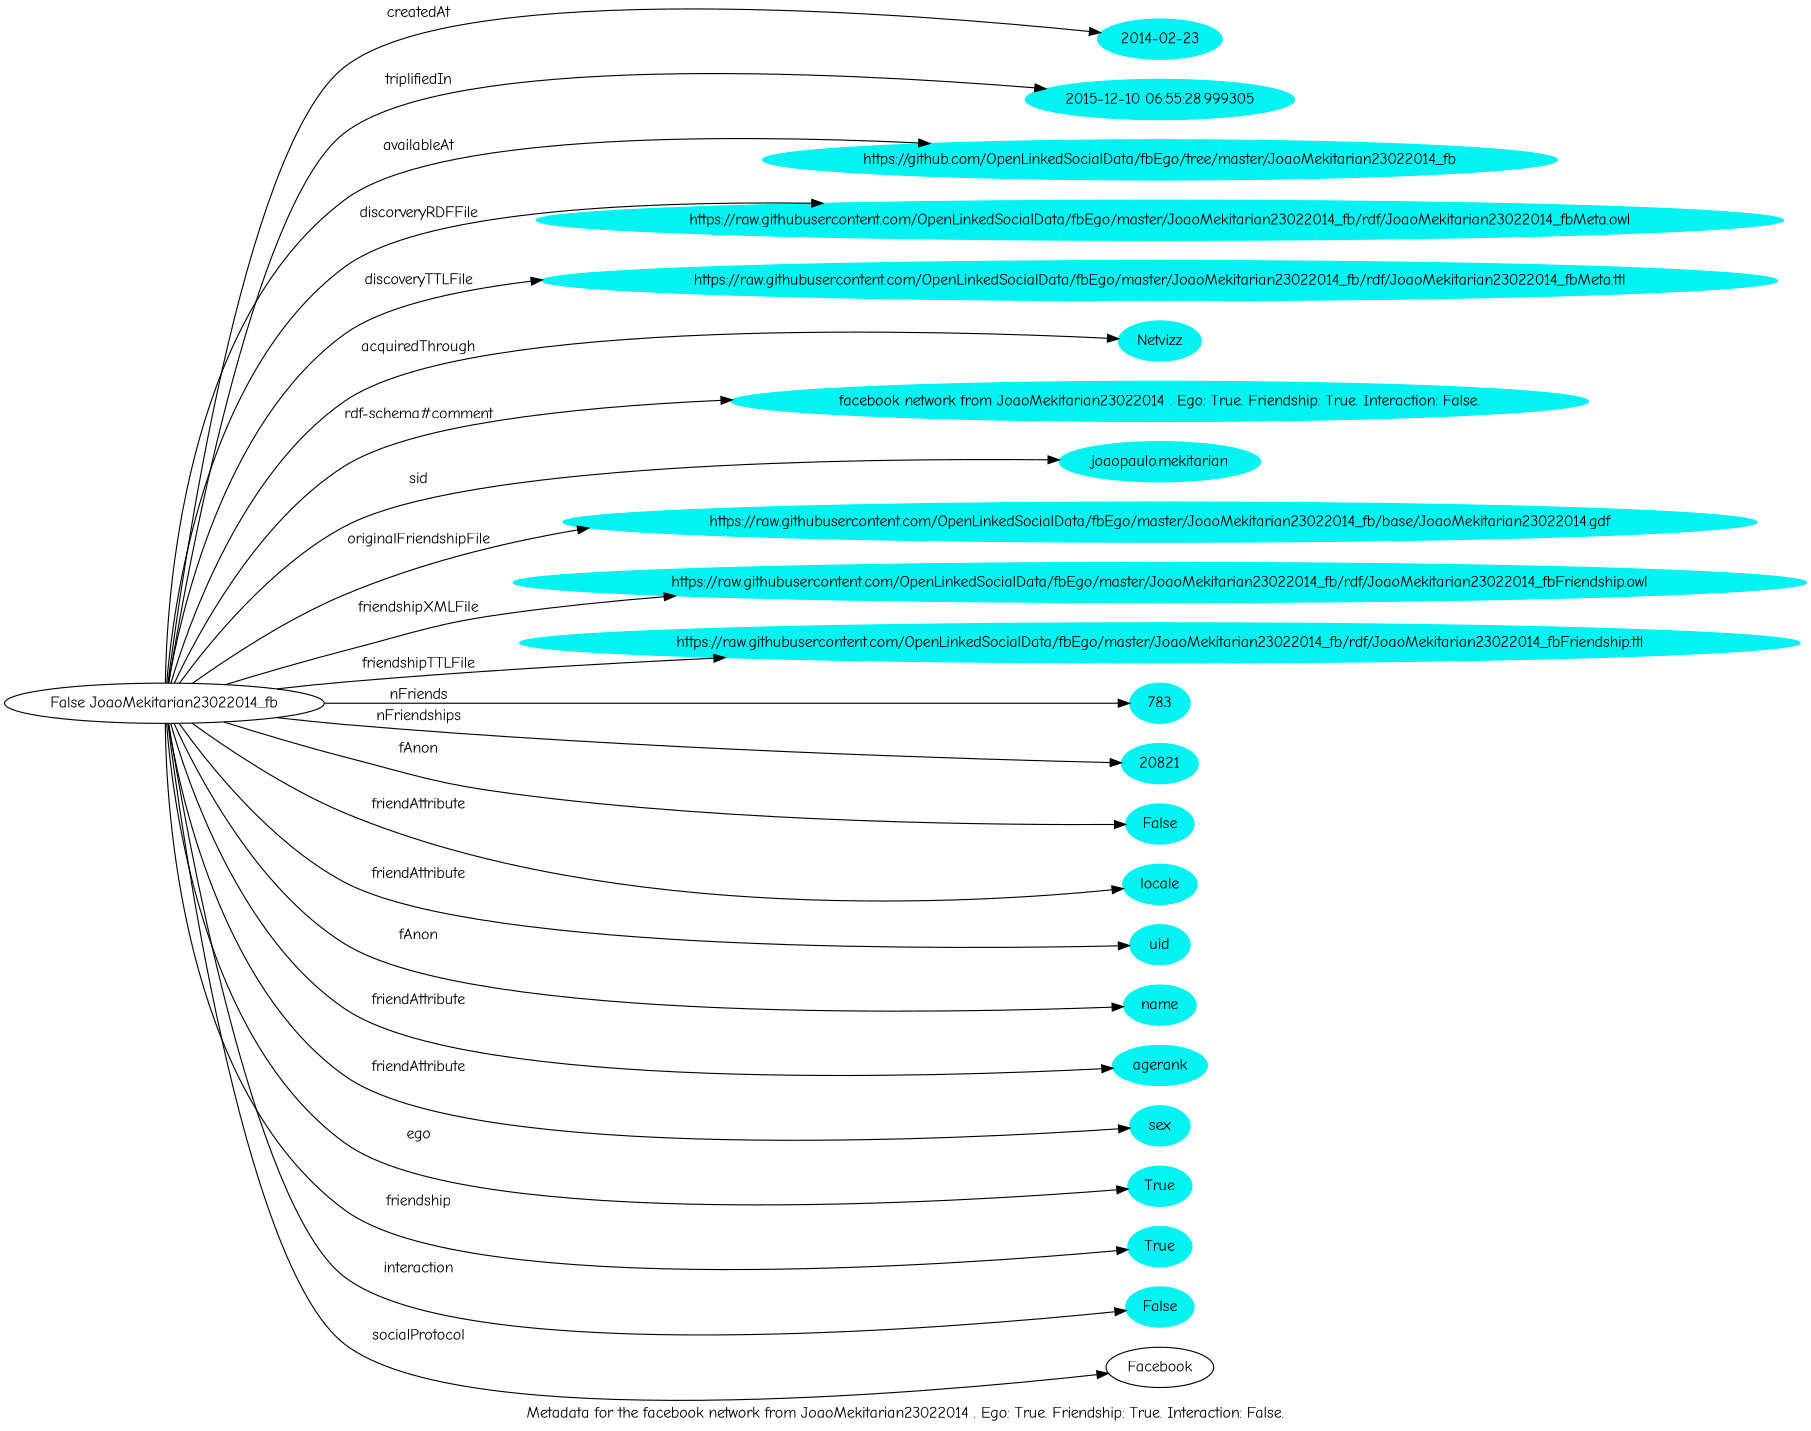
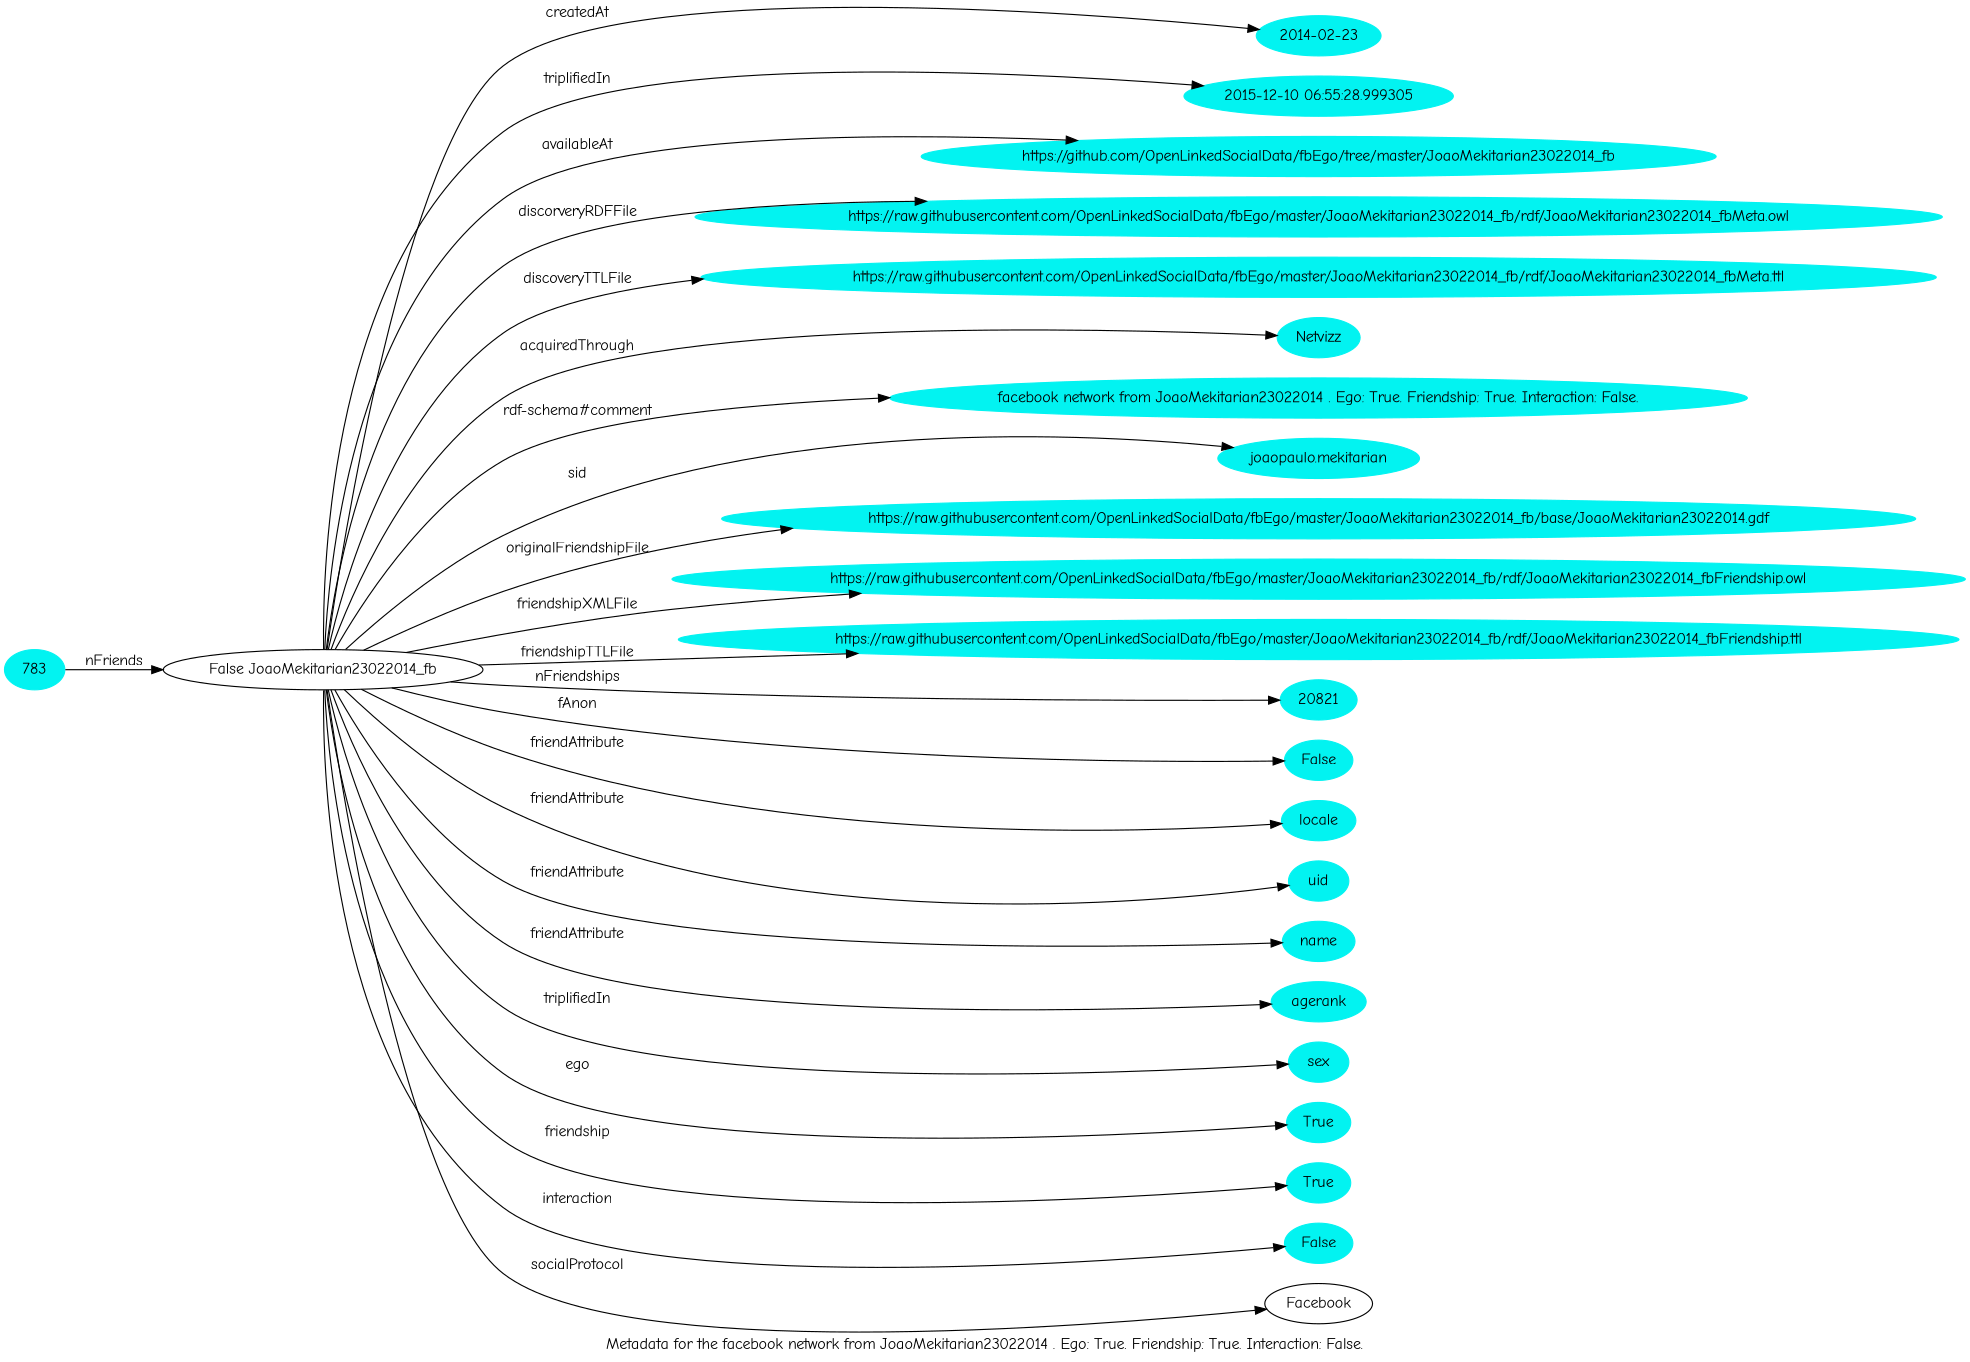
edge "False JoaoMekitarian23022014_fb" -> "783": reversed
edge "False JoaoMekitarian23022014_fb" -> "name": label "fAnon" -> "friendAttribute"
edge "False JoaoMekitarian23022014_fb" -> "sex": label "friendAttribute" -> "triplifiedIn"
